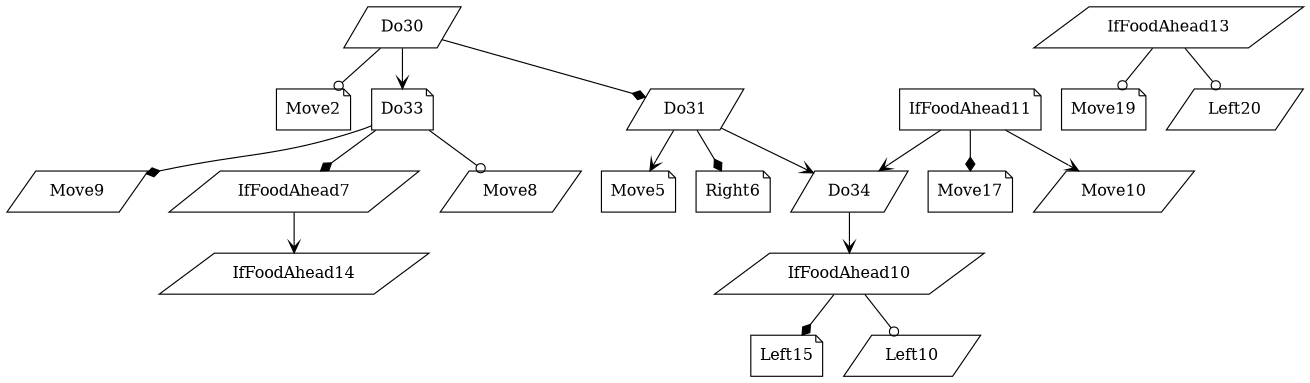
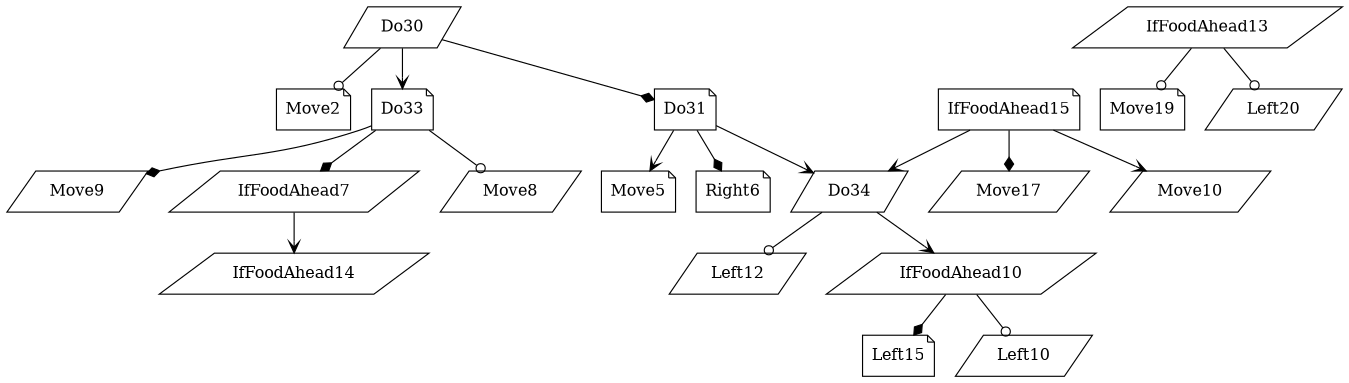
node "Do31": shape parallelogram -> note
node "IfFoodAhead11": label "IfFoodAhead11" -> "IfFoodAhead15"
node "Move17": shape note -> parallelogram
node "Left12": added
